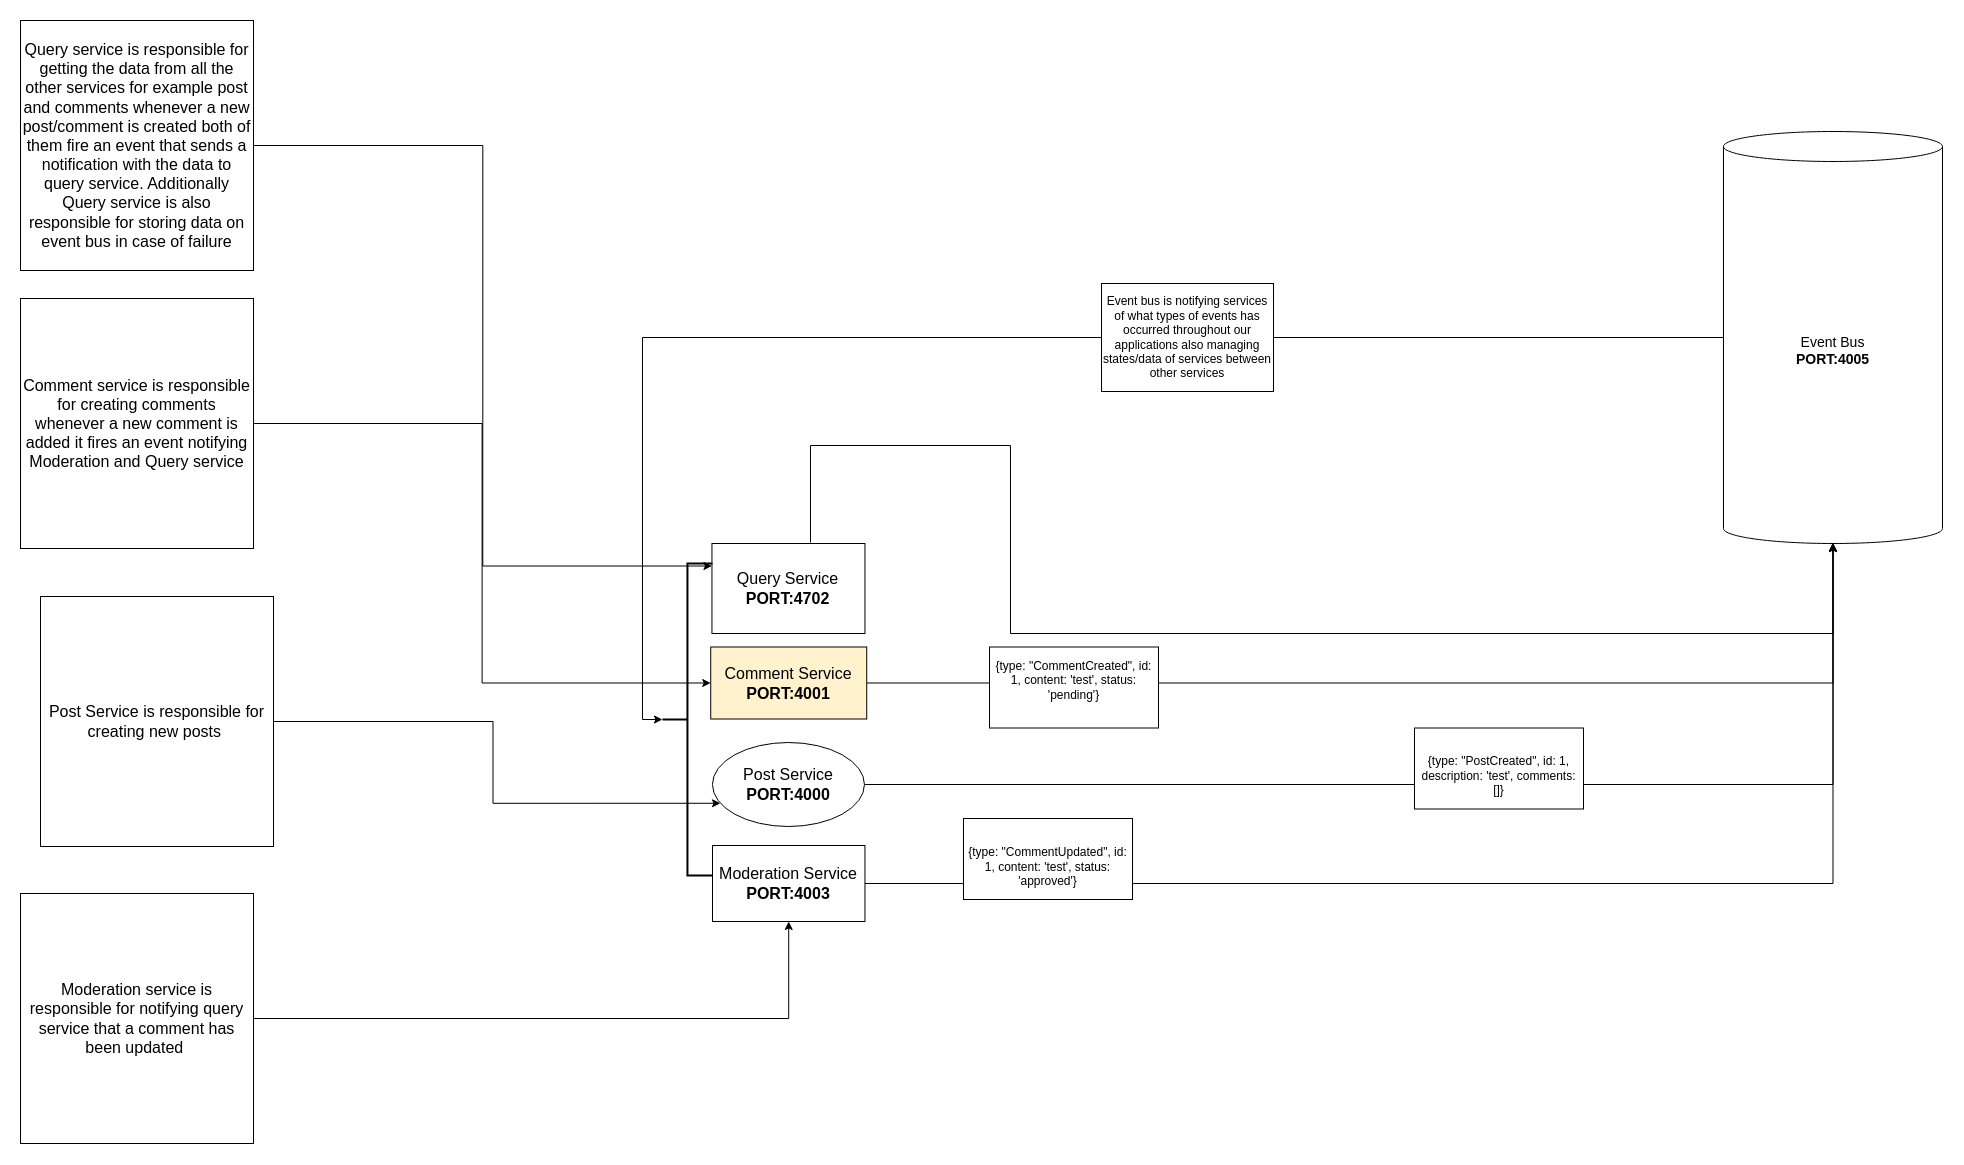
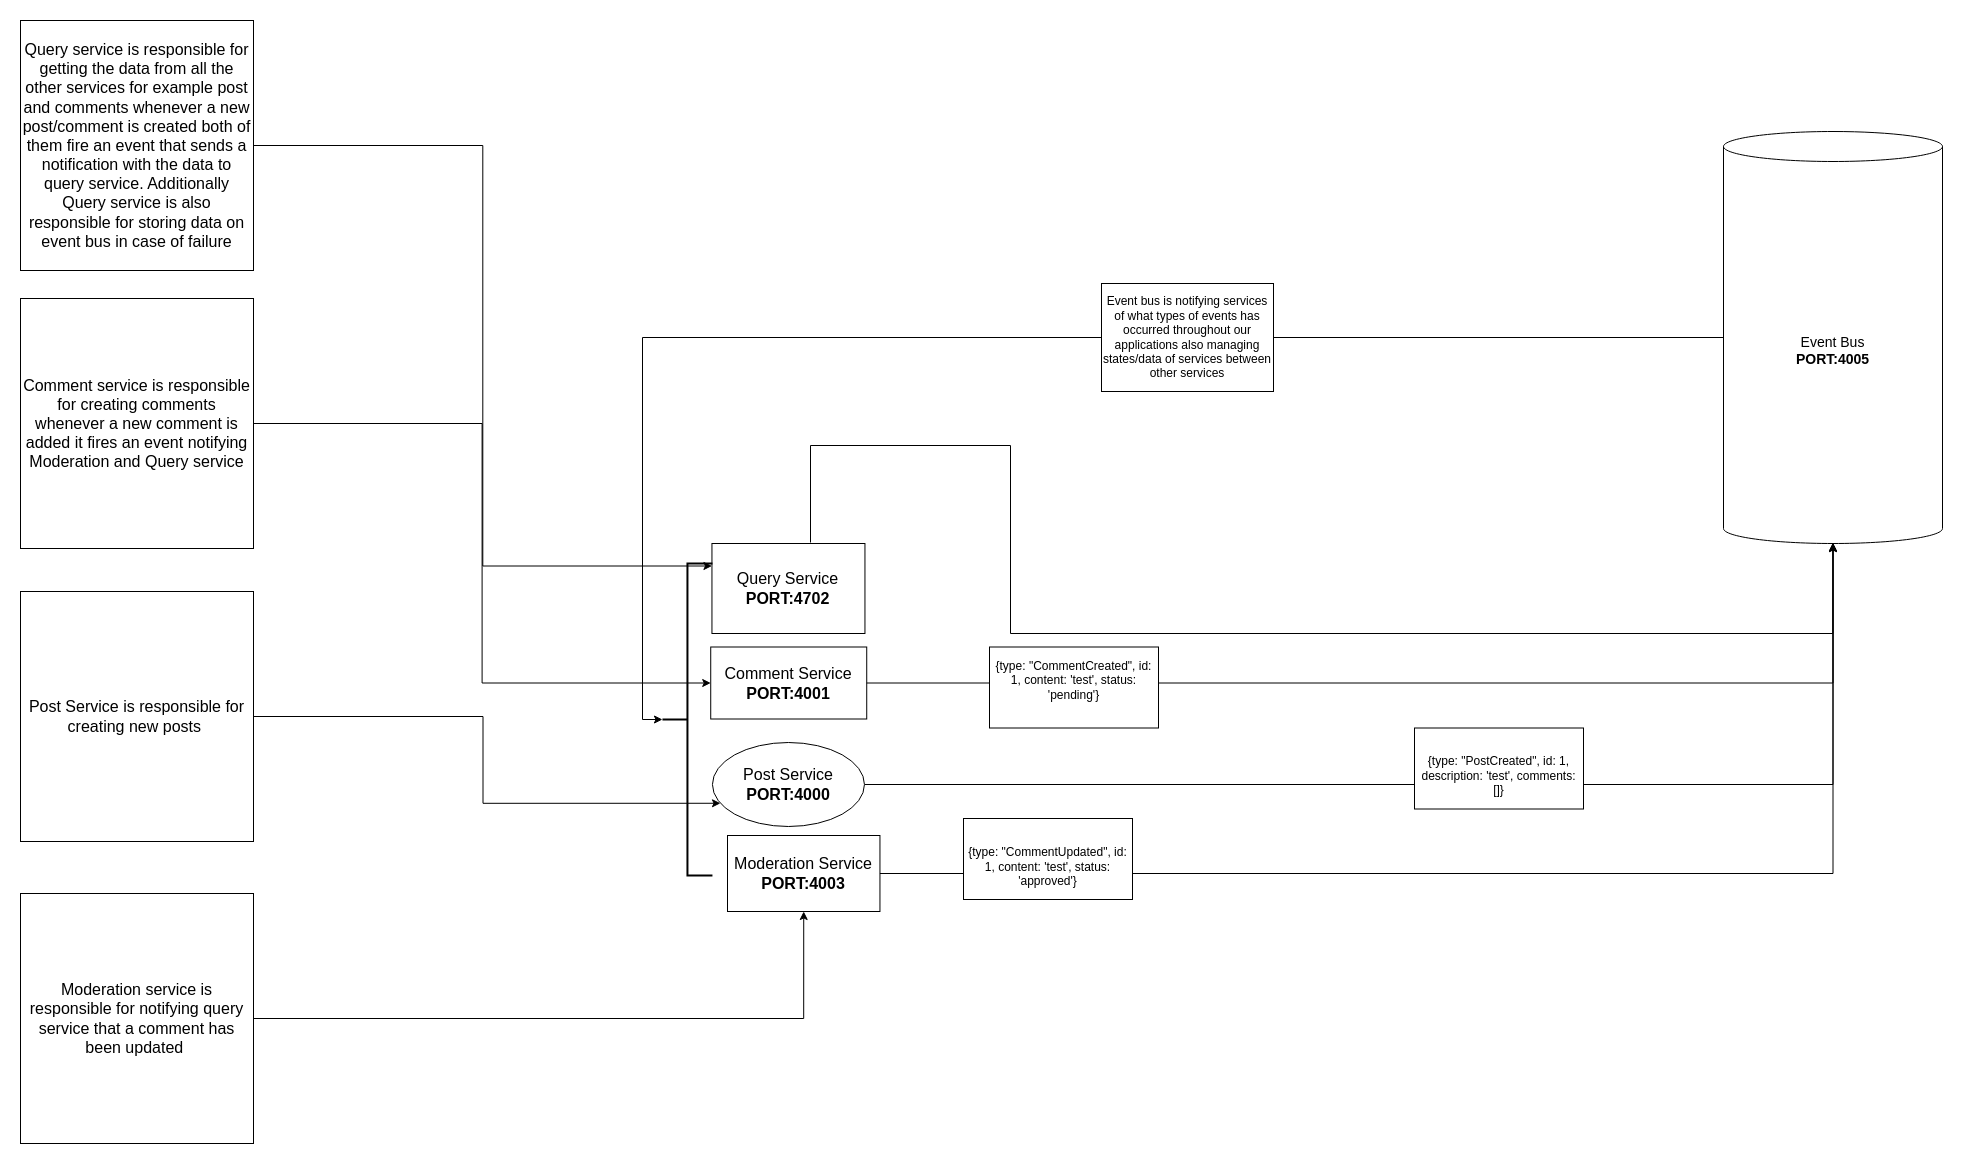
node "Comment Service PORT:4001": fillcolor #fff2cc -> #ffffff
node "Post Service is responsible for creating new posts": moved (157, 722) -> (137, 717)
node "Moderation Service PORT:4003": moved (789, 884) -> (804, 874)
